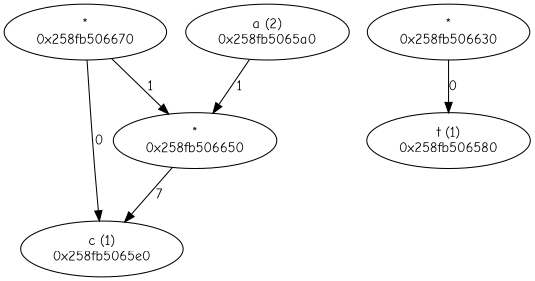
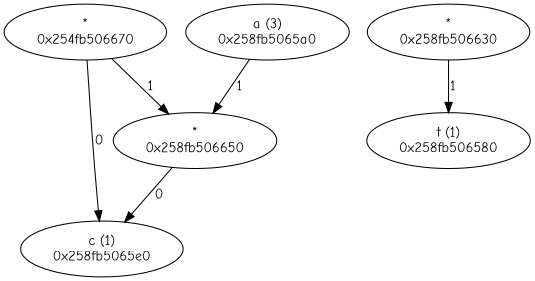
node "* 0x258fb506670": label "* 0x258fb506670" -> "* 0x254fb506670"
node "a (2) 0x258fb5065a0": label "a (2) 0x258fb5065a0" -> "a (3) 0x258fb5065a0"
edge "* 0x258fb506630" -> "t (1) 0x258fb506580": label "0" -> "1"
edge "* 0x258fb506650" -> "c (1) 0x258fb5065e0": label "7" -> "0"
